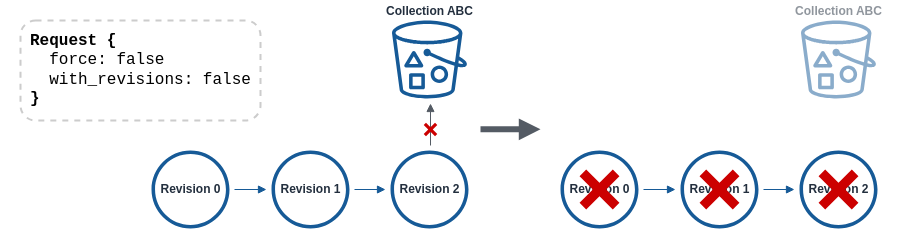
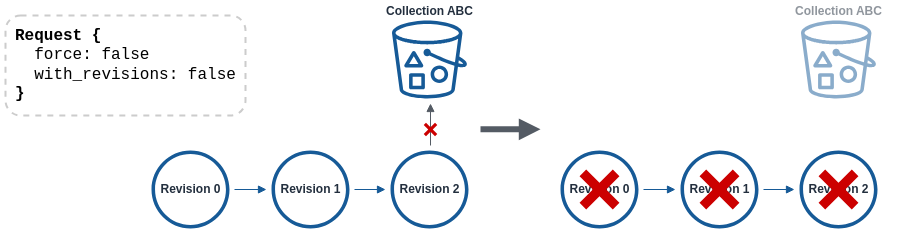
node "Request { force: false with_revisions: false }": moved (141, 71) -> (126, 66)
